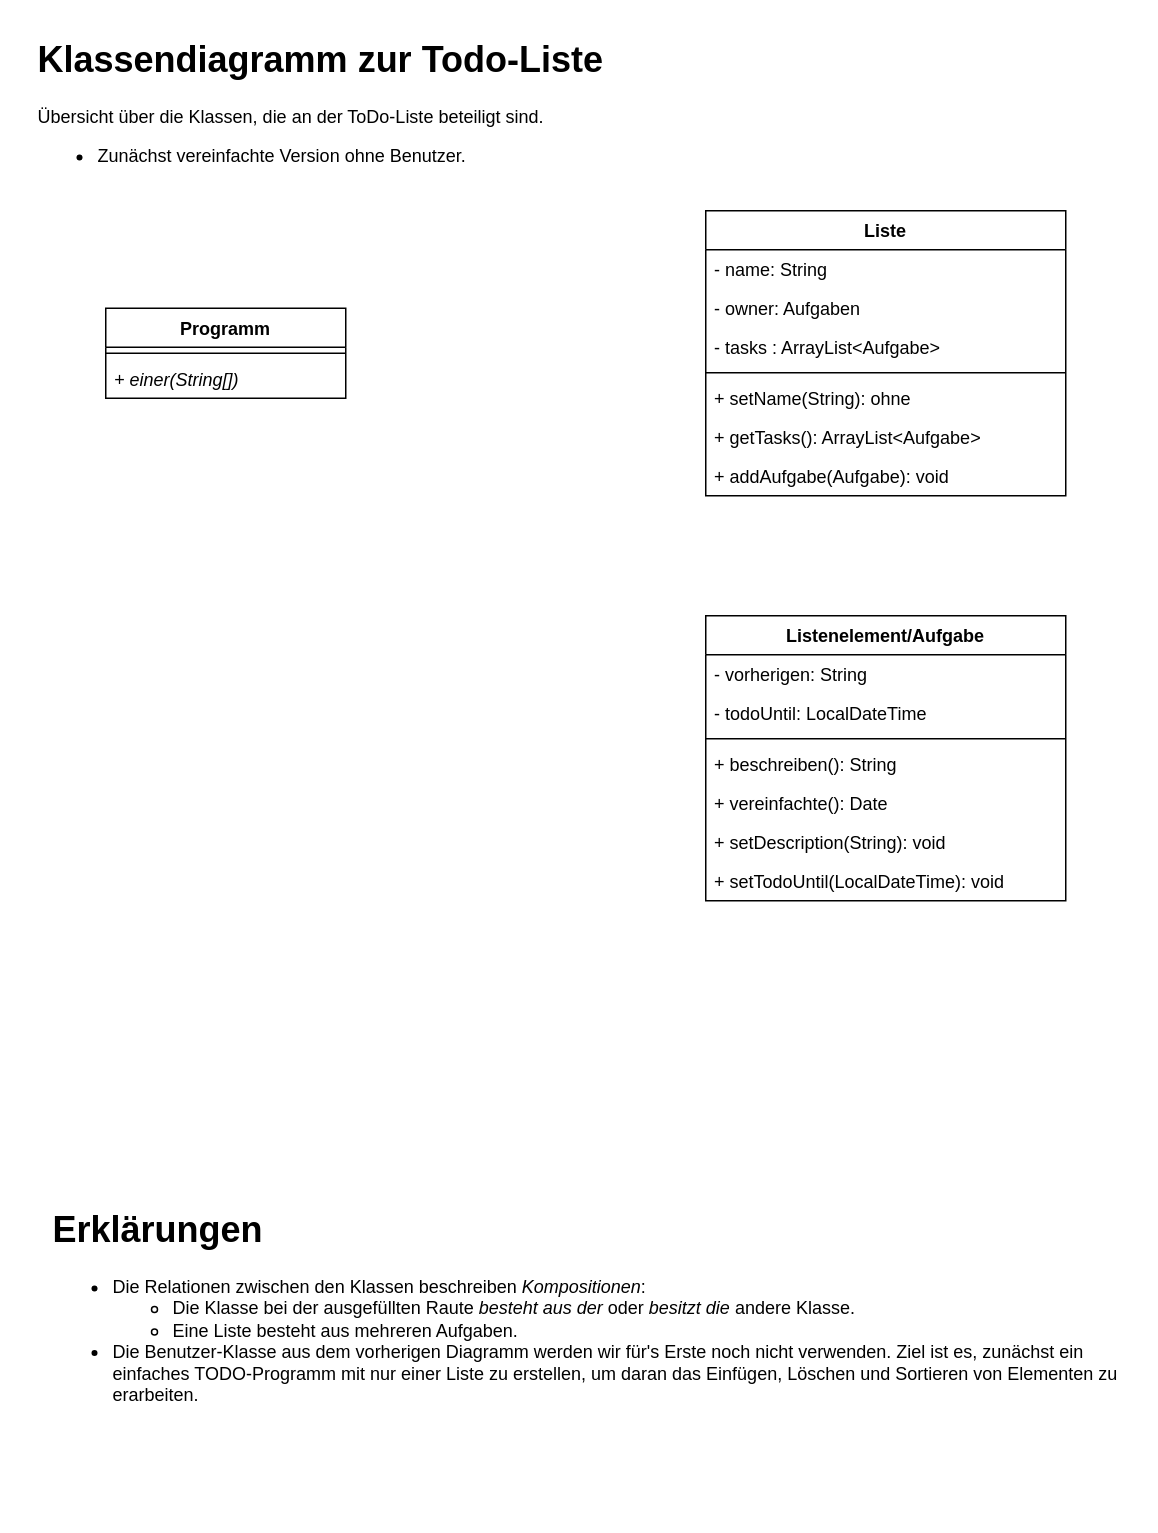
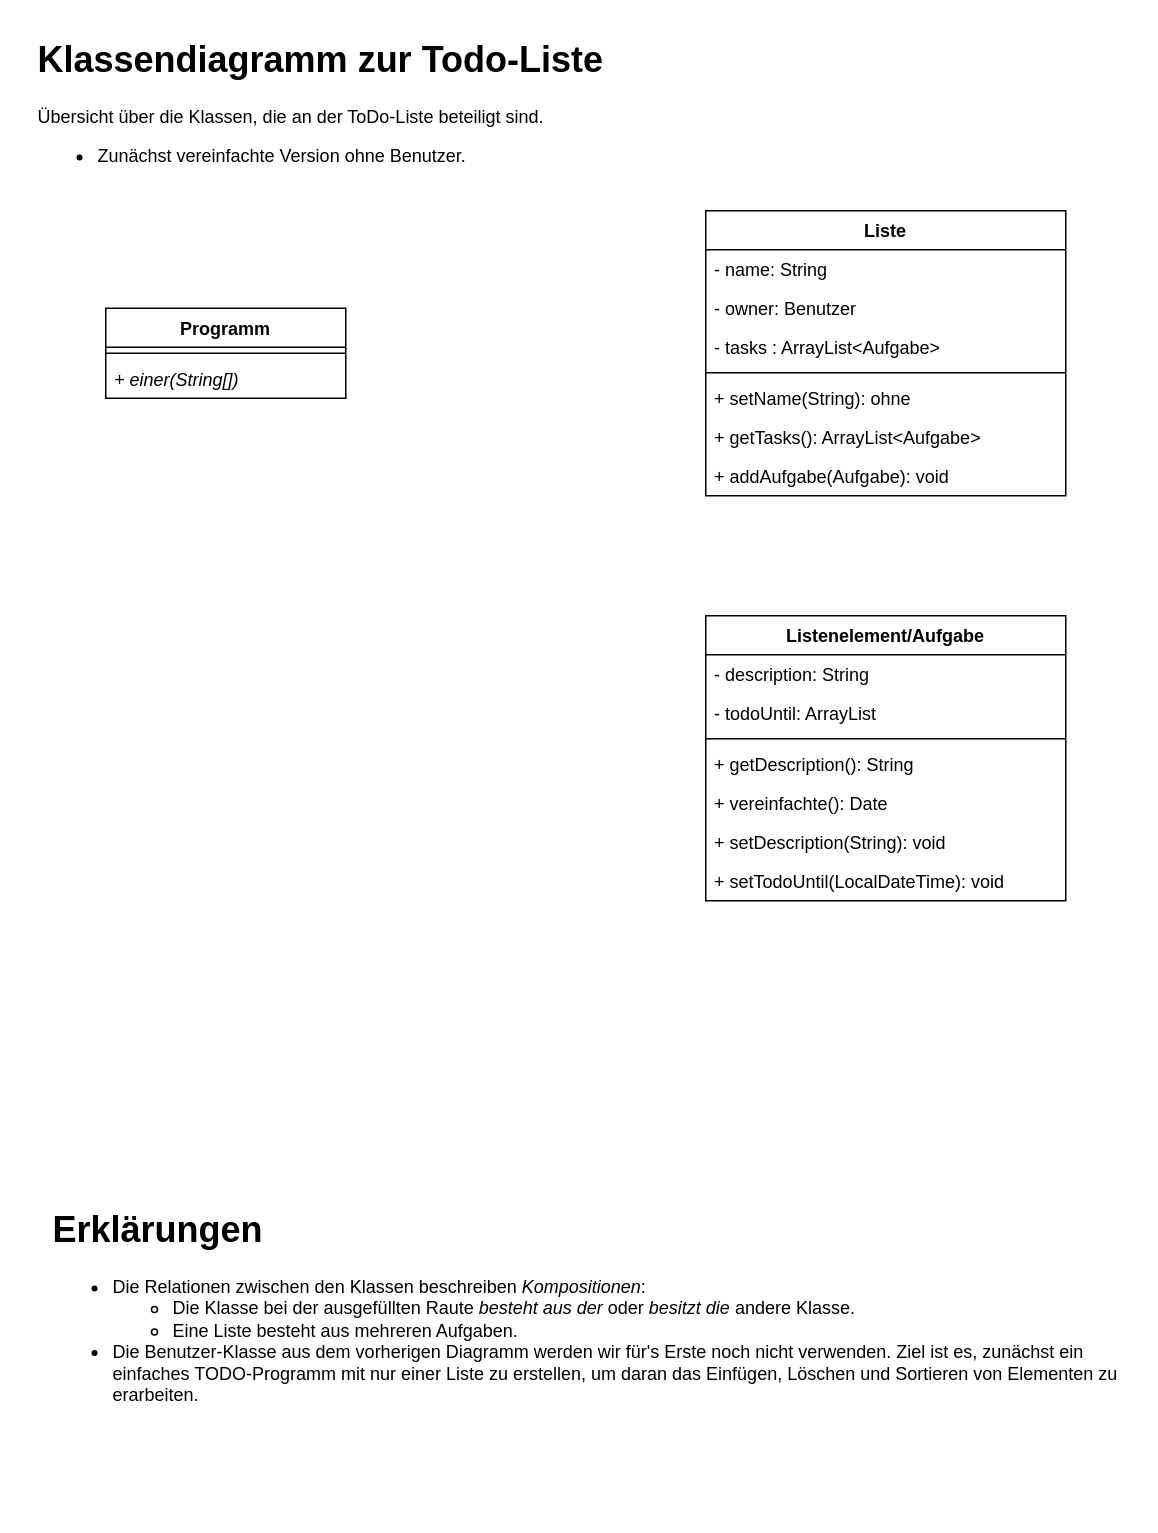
node "- owner: Aufgaben": label "- owner: Aufgaben" -> "- owner: Benutzer"
node "- vorherigen: String": label "- vorherigen: String" -> "- description: String"
node "- todoUntil: LocalDateTime": label "- todoUntil: LocalDateTime" -> "- todoUntil: ArrayList"
node "+ beschreiben(): String": label "+ beschreiben(): String" -> "+ getDescription(): String"
